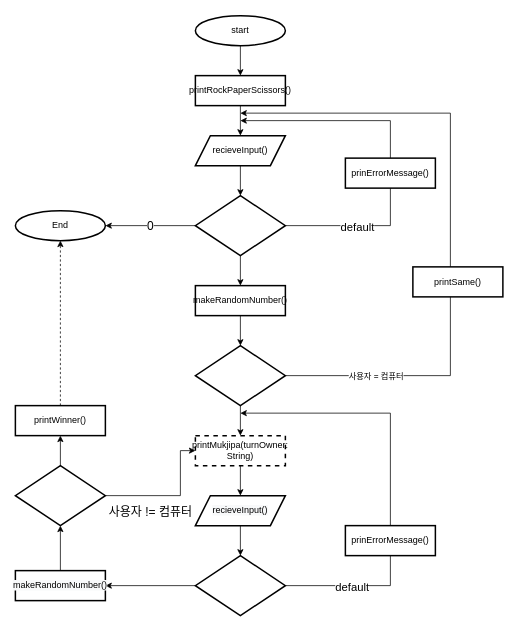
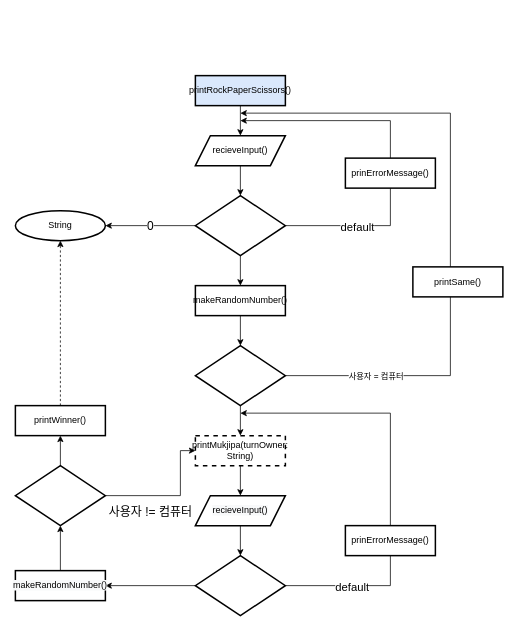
node "start": removed
edge "start" -> "printRockPaperScissors()": removed
node "printRockPaperScissors()": fillcolor #ffffff -> #dae8fc
node "End": label "End" -> "String"
